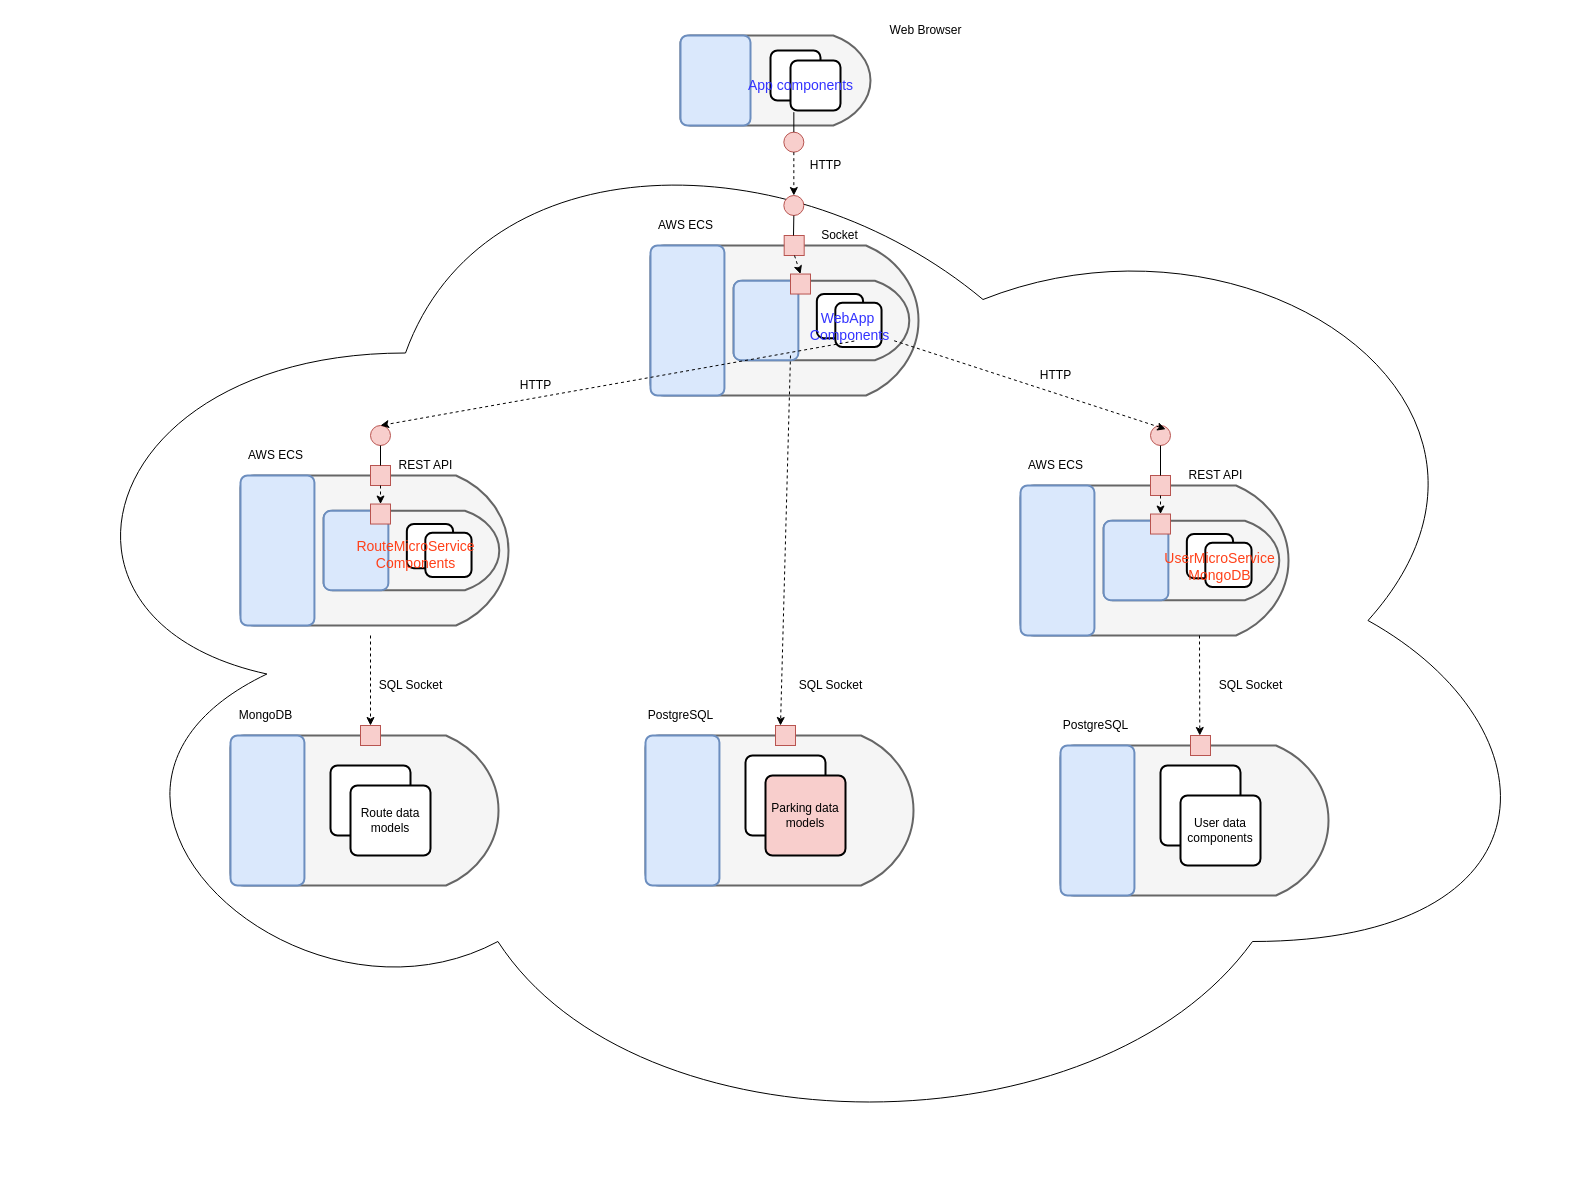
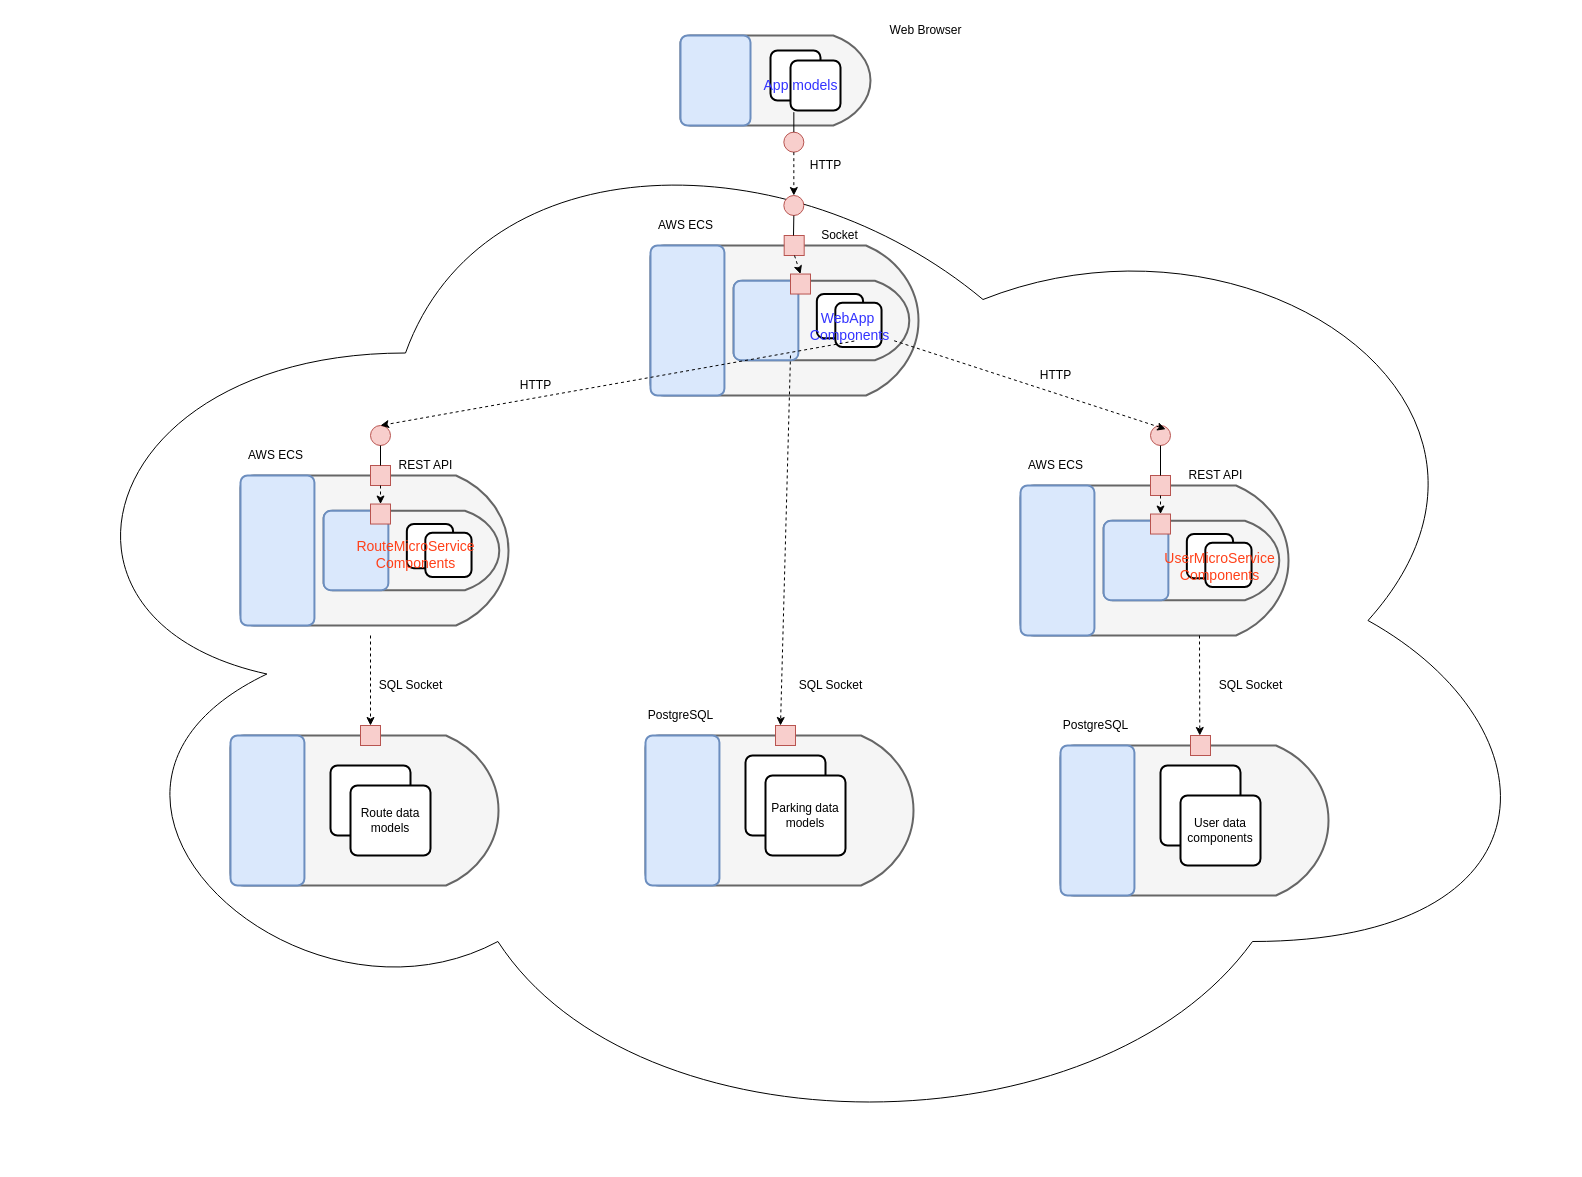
node "App components": label "App components" -> "App models"
node "UserMicroService MongoDB": label "UserMicroService MongoDB" -> "UserMicroService Components"
node "MongoDB": removed
node "Parking data models": fillcolor #f8cecc -> #ffffff
